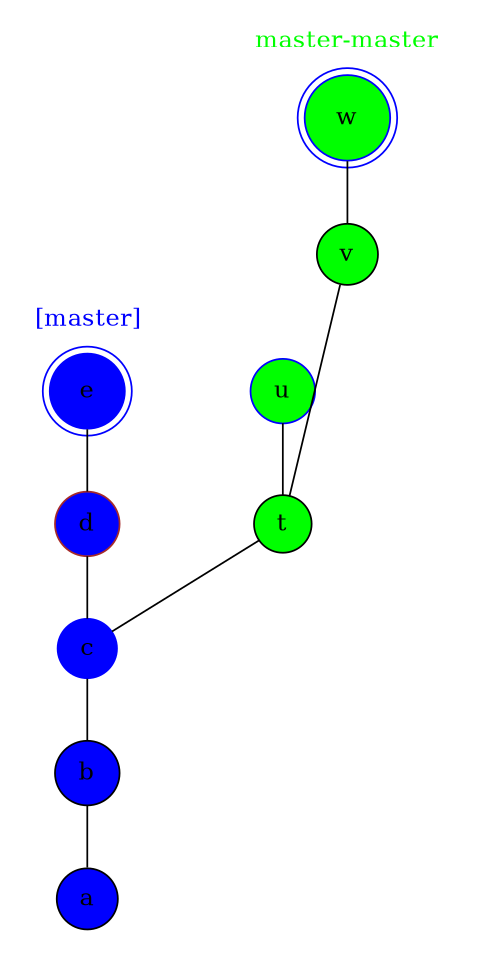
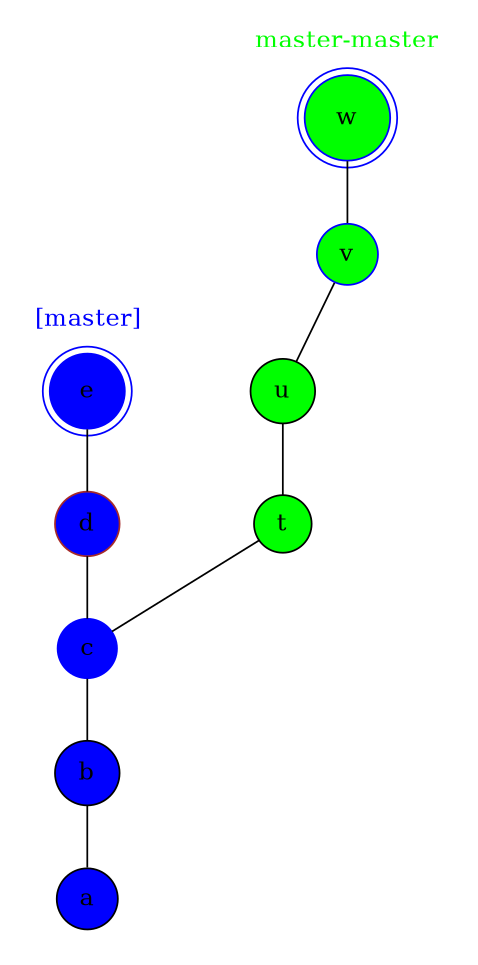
node "v": color black -> blue
node "u": color blue -> black
edge "v" -- "t": now "v" -- "u"
